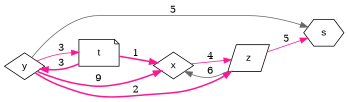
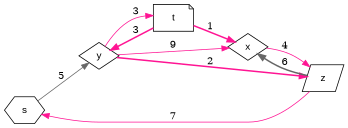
edge "y" -> "s": reversed
edge "z" -> "s": label "5" -> "7"
edge "z" -> "x": style solid -> bold
edge "y" -> "x": style bold -> solid
